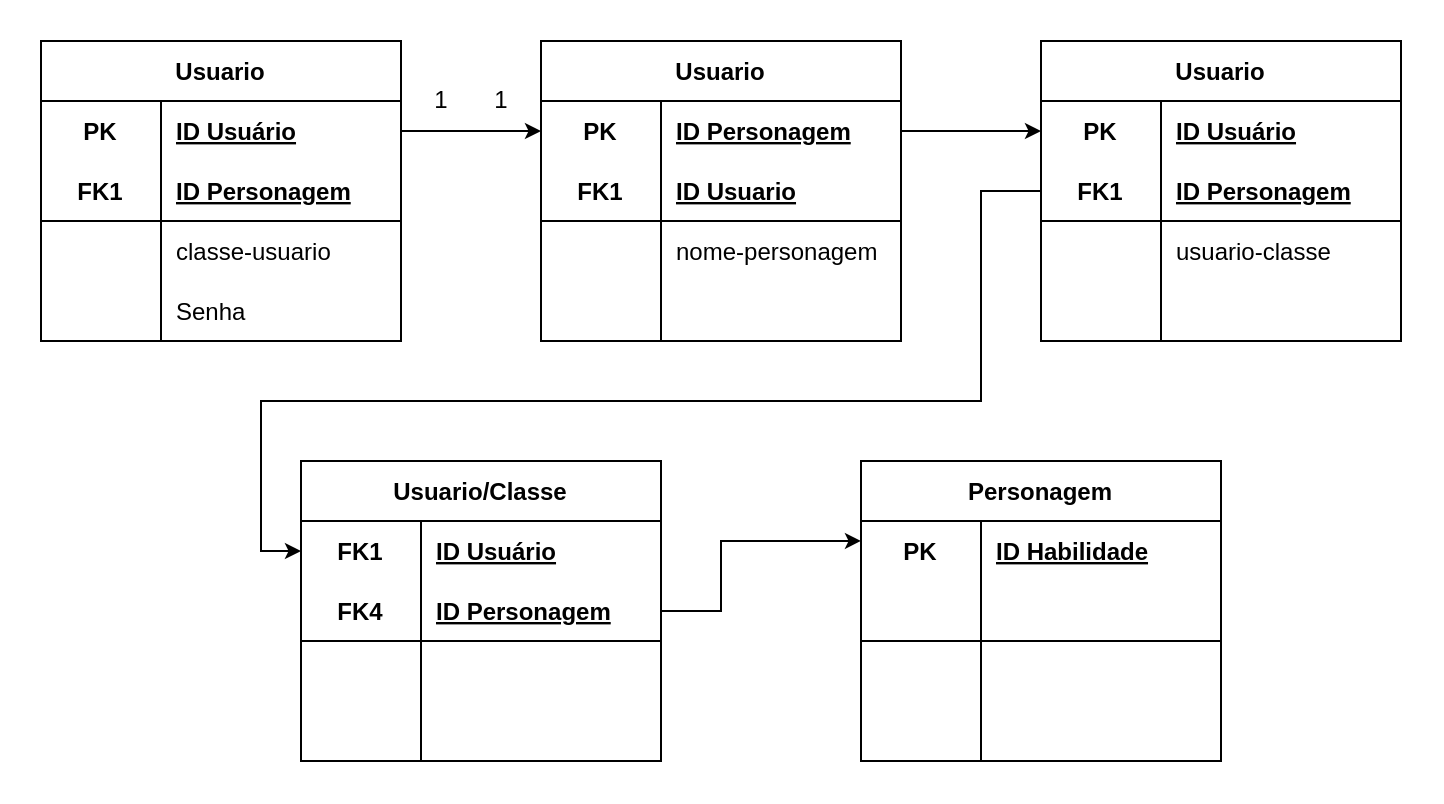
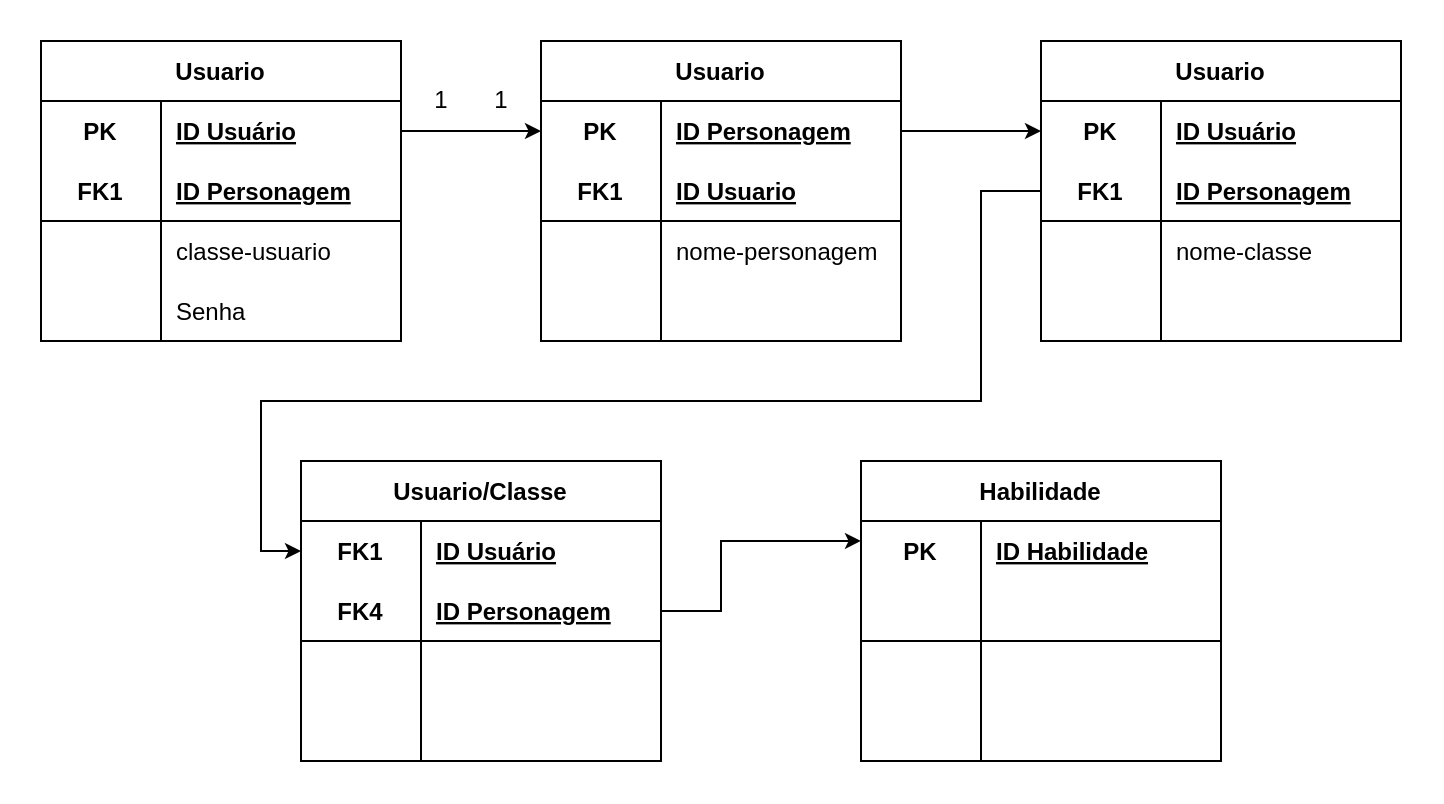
node "usuario-classe": label "usuario-classe" -> "nome-classe"
node "Personagem": label "Personagem" -> "Habilidade"
